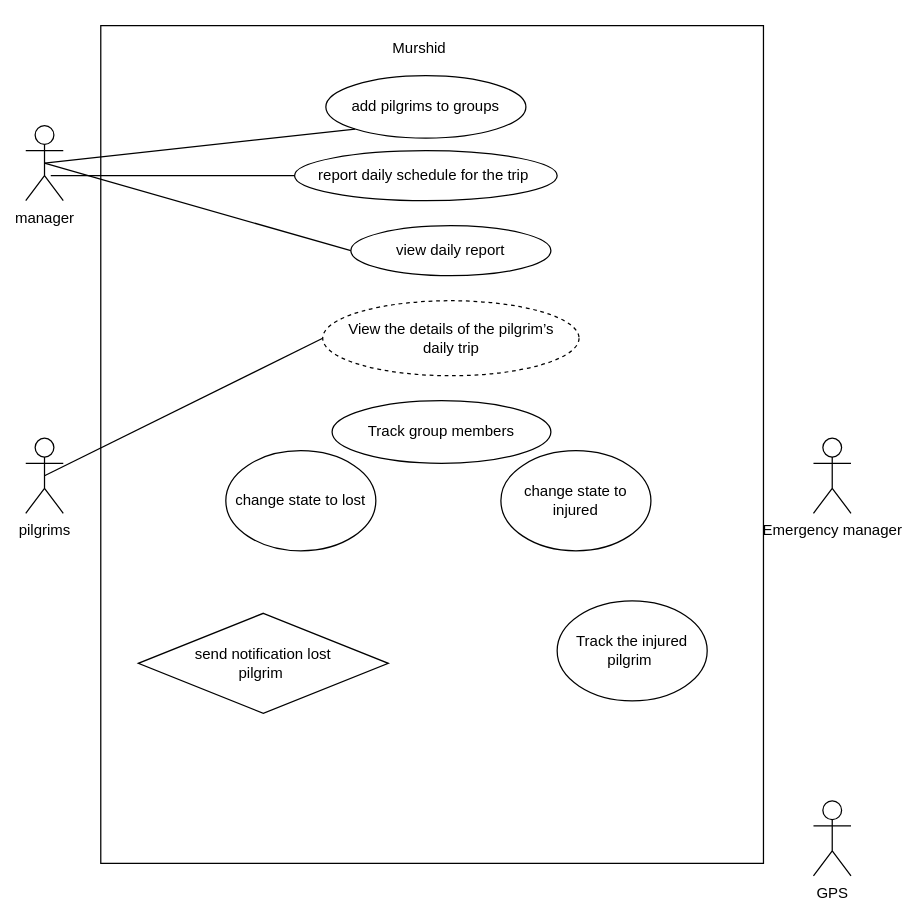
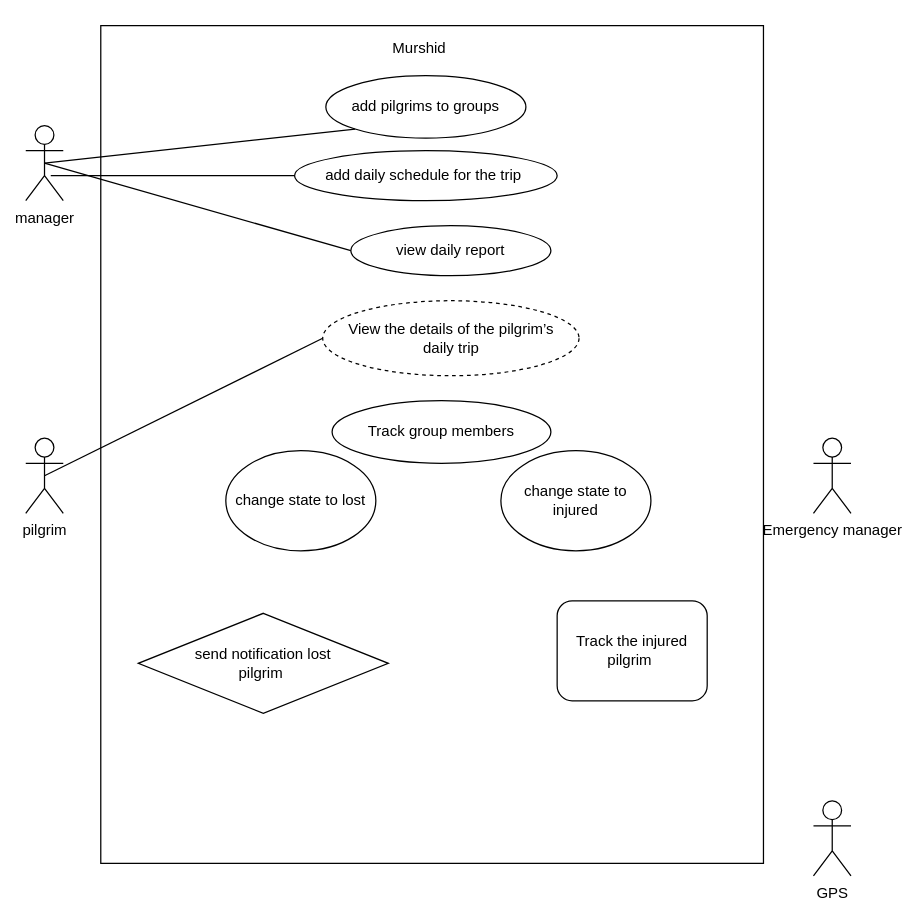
node "report daily schedule for the trip": label "report daily schedule for the trip" -> "add daily schedule for the trip"
node "pilgrims": label "pilgrims" -> "pilgrim"
node "Track the injured pilgrim": shape ellipse -> rounded rectangle
